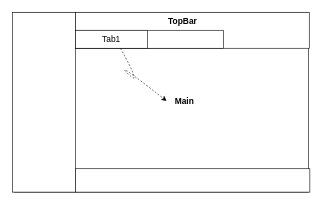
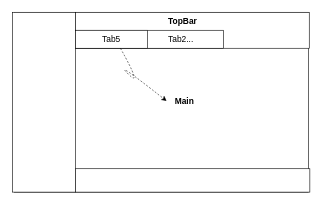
node "Tab1": label "Tab1" -> "Tab5"
node "Tab2...": added
